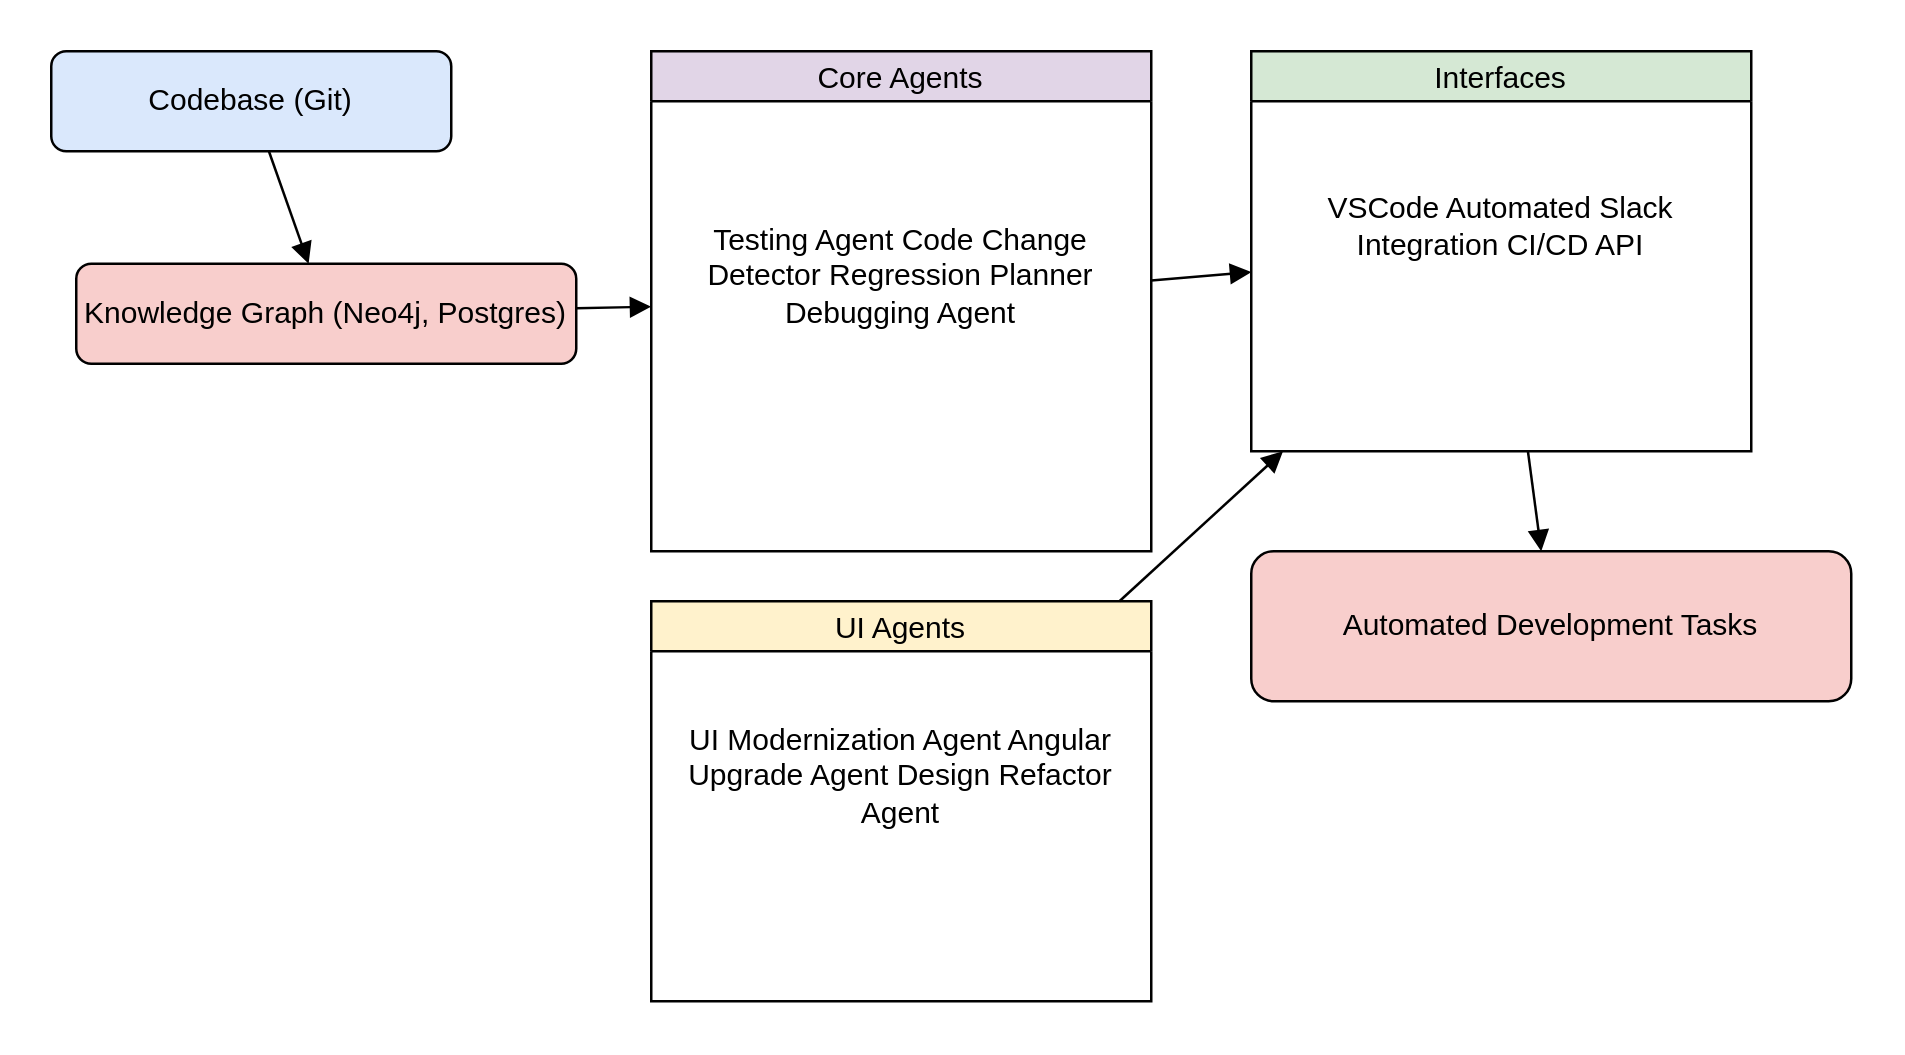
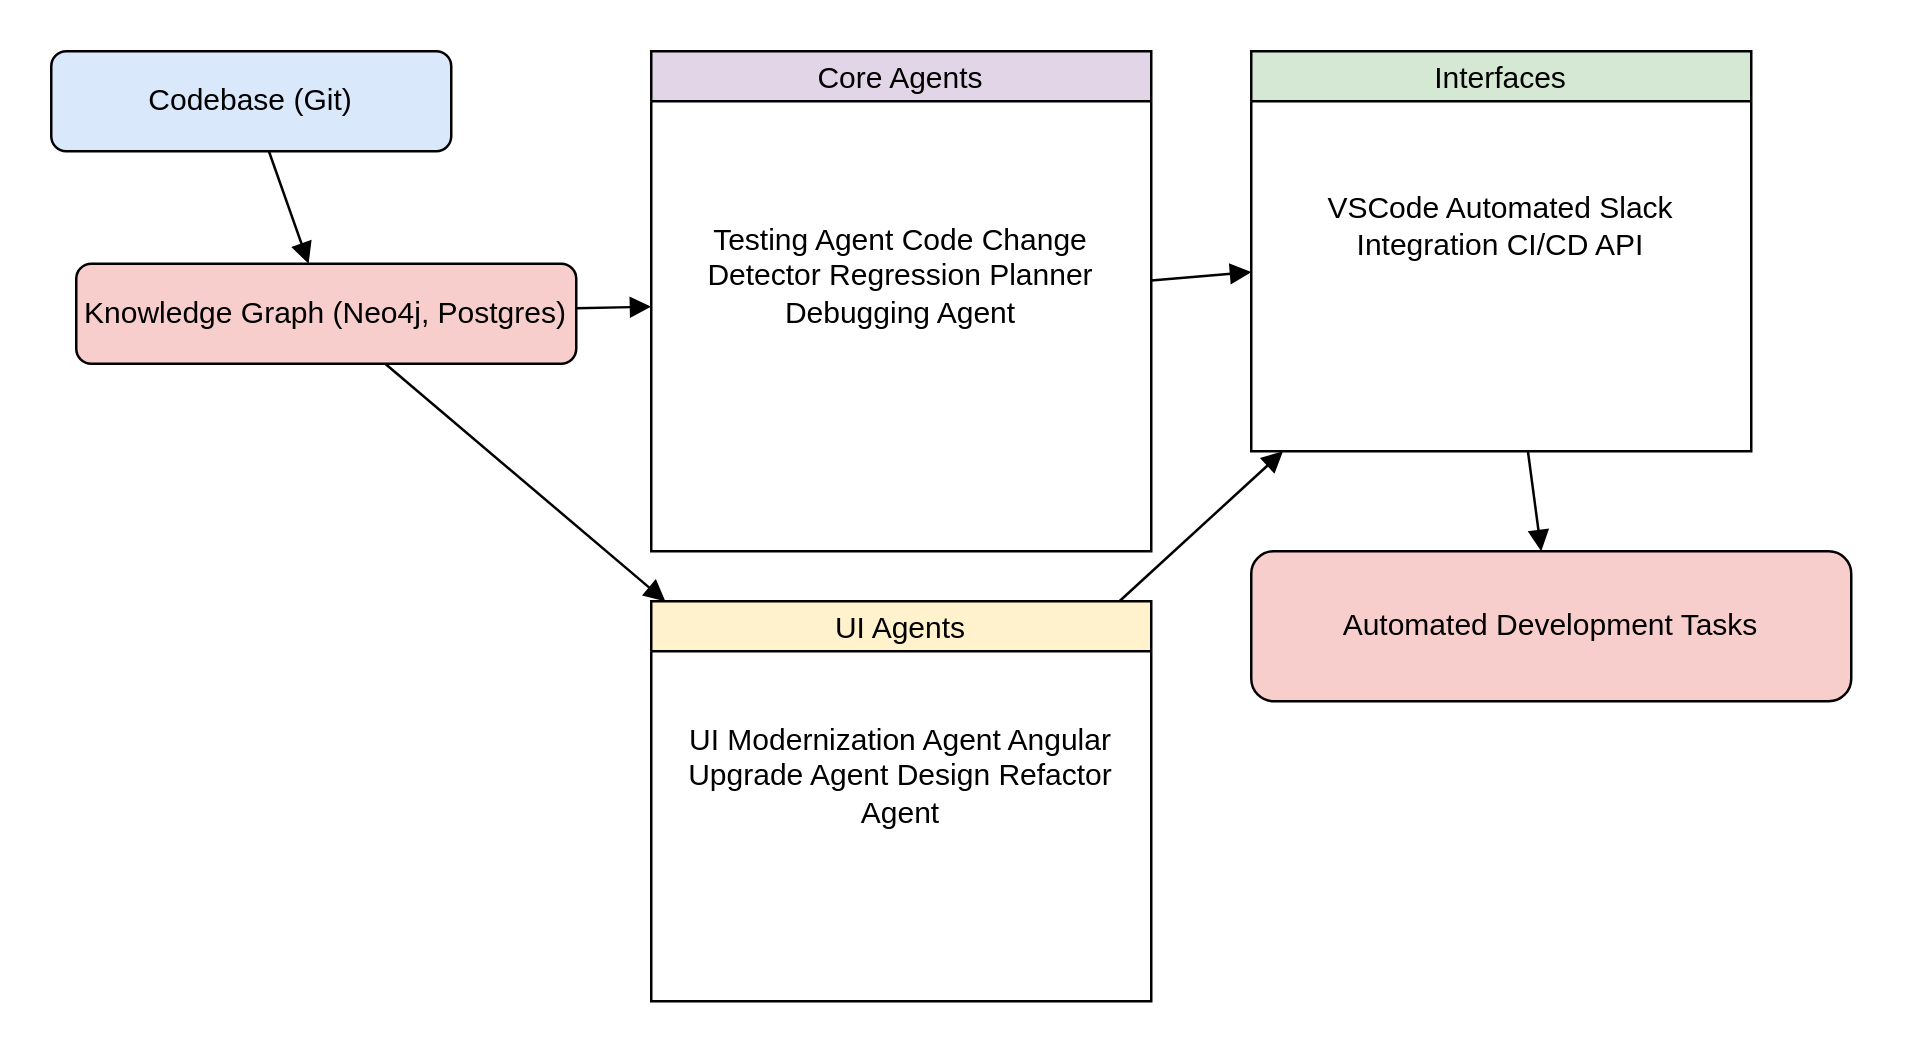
edge "Knowledge Graph (Neo4j, Postgres)" -> "UI Agents": added
